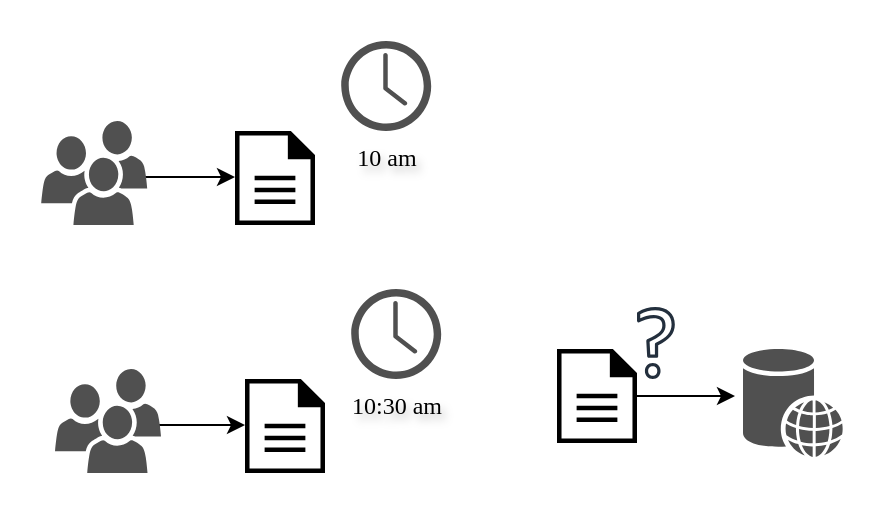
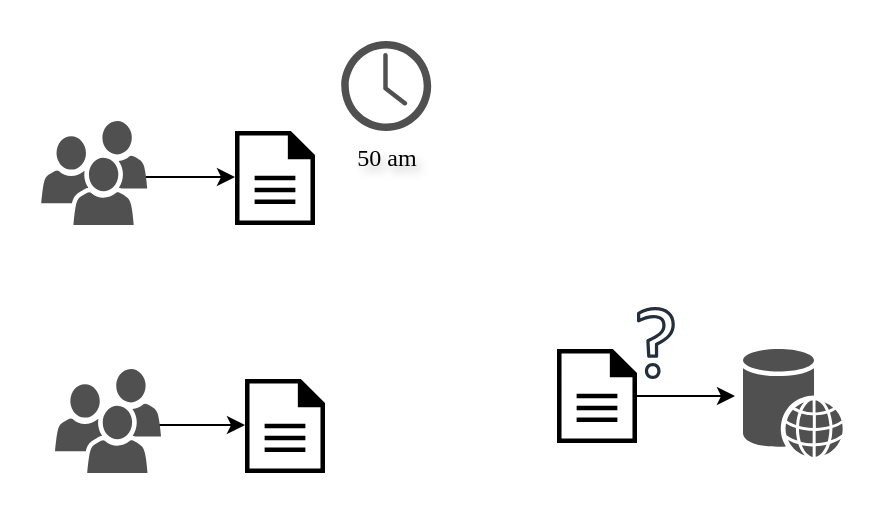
node "10 am": label "10 am" -> "50 am"
node "10:30 am": removed
